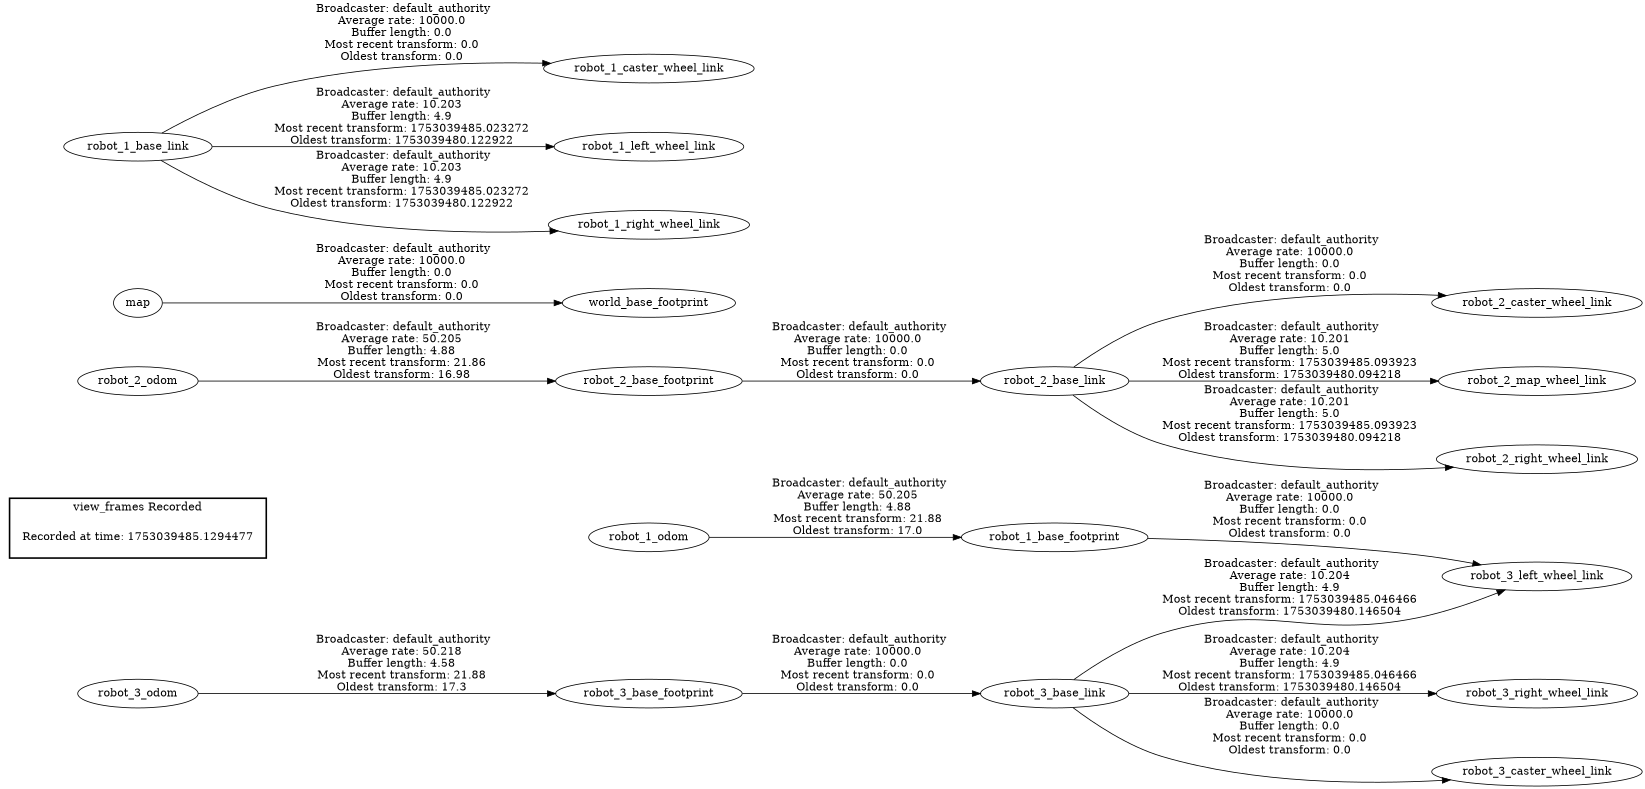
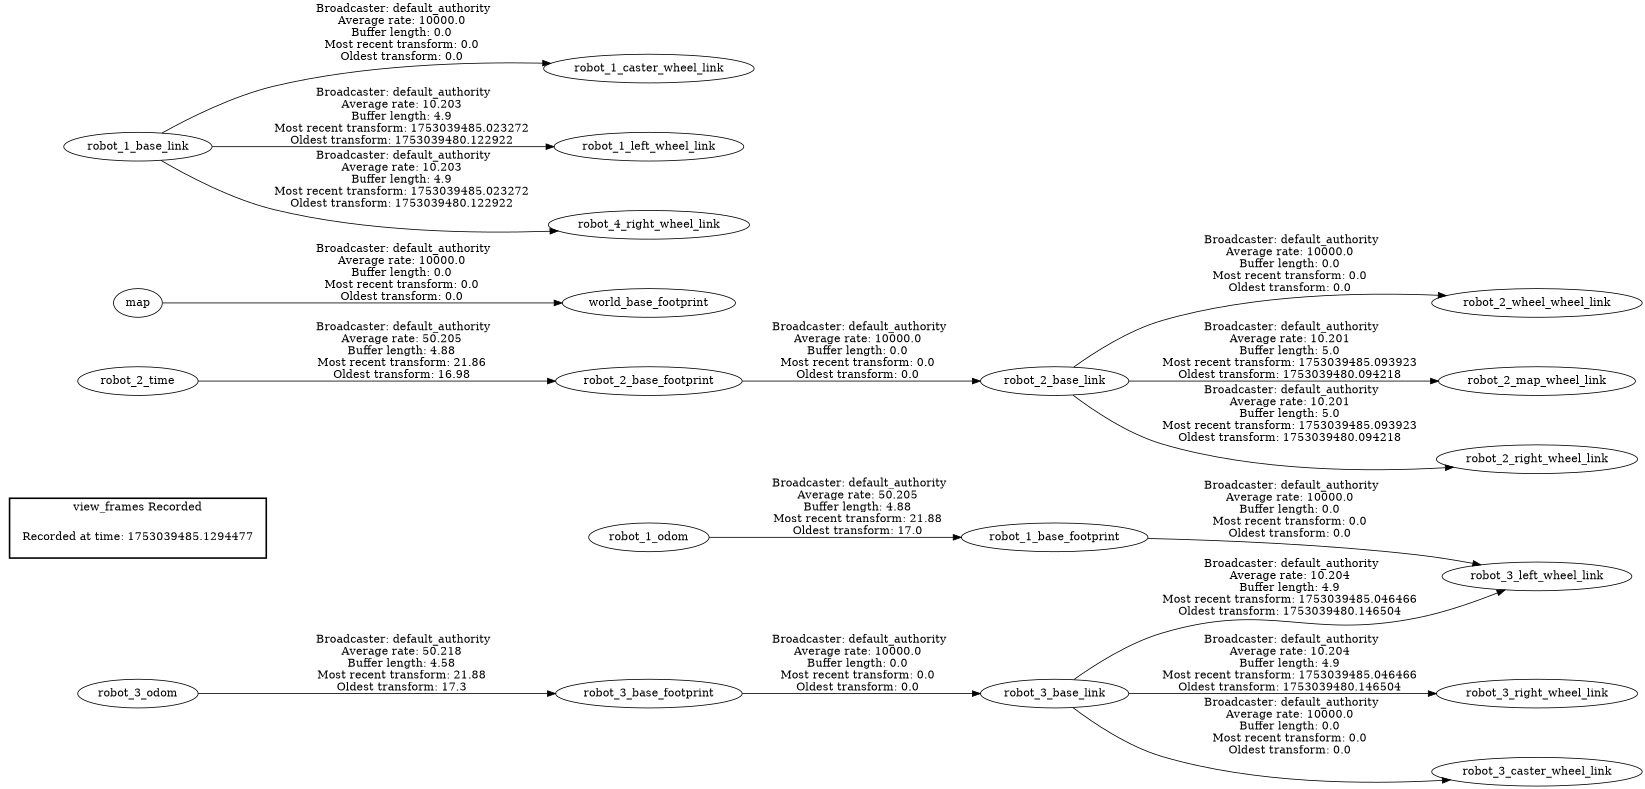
node "robot_1_right_wheel_link": label "robot_1_right_wheel_link" -> "robot_4_right_wheel_link"
node "robot_2_caster_wheel_link": label "robot_2_caster_wheel_link" -> "robot_2_wheel_wheel_link"
node "robot_2_odom": label "robot_2_odom" -> "robot_2_time"
